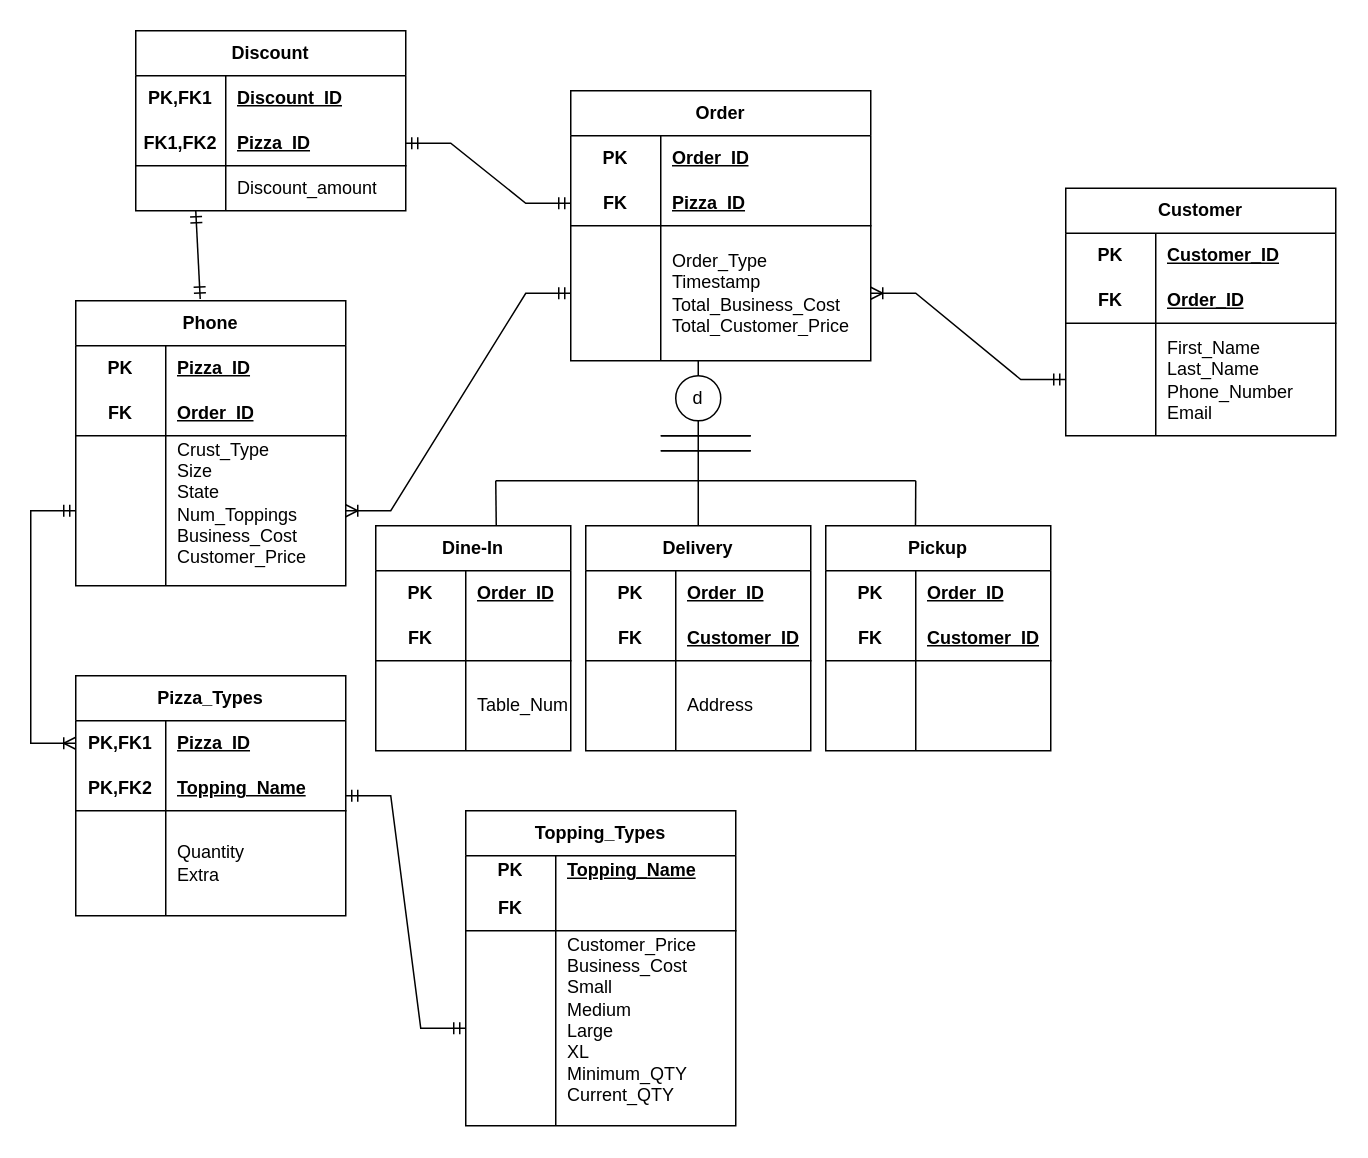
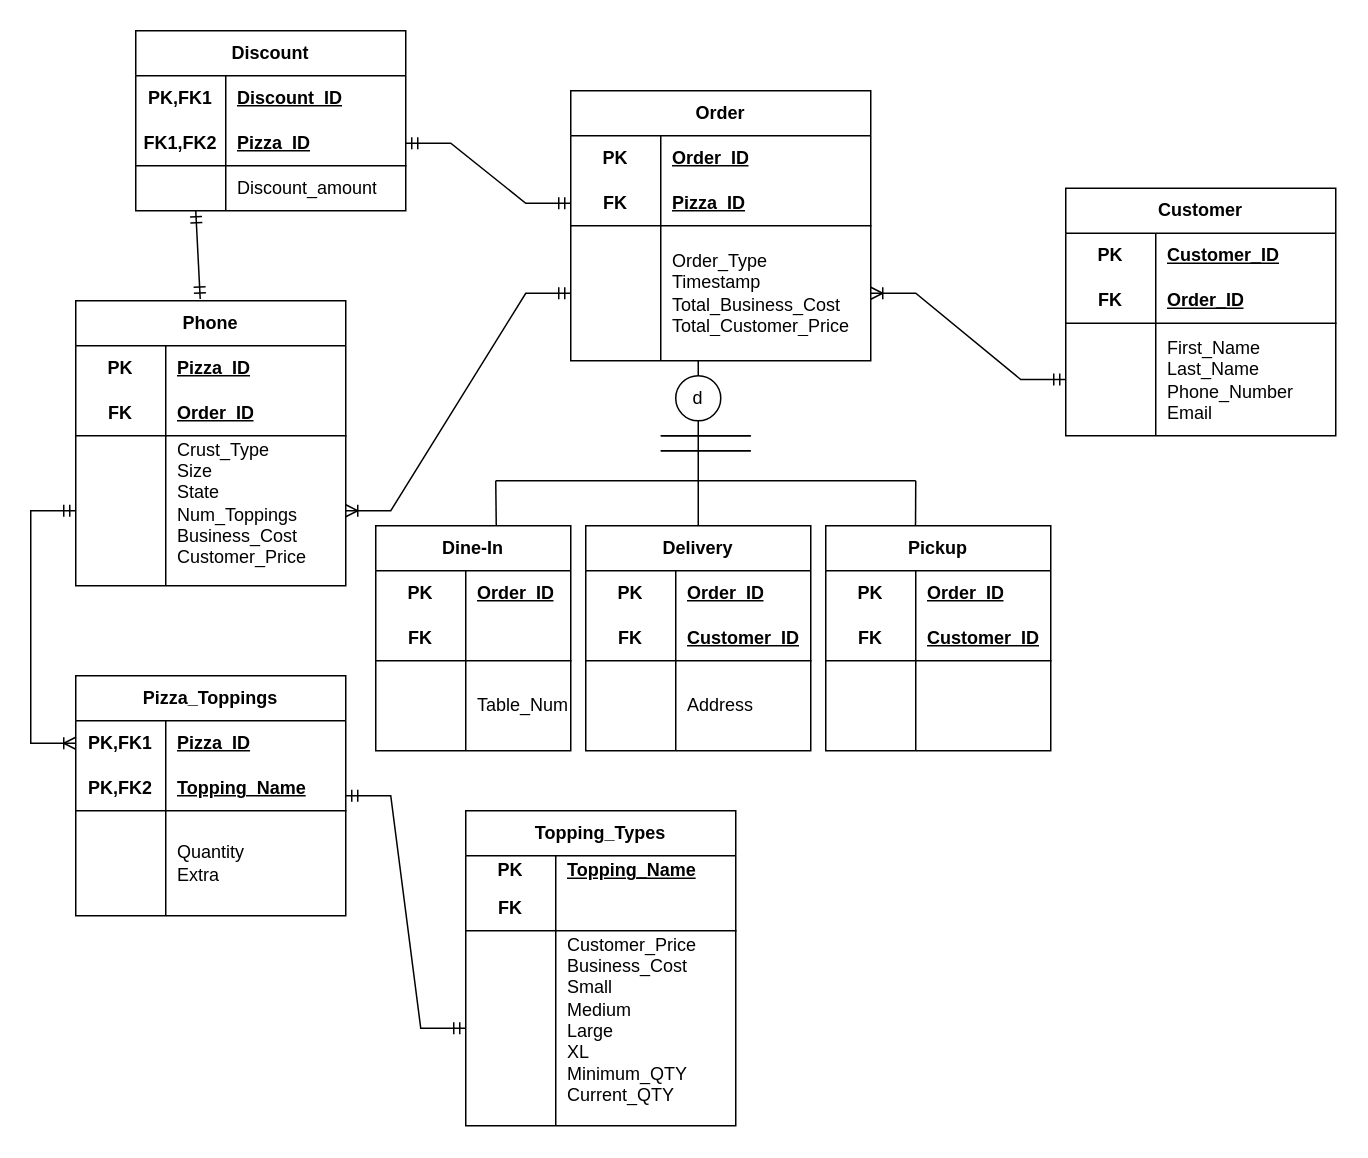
node "Pizza_Types": label "Pizza_Types" -> "Pizza_Toppings"
